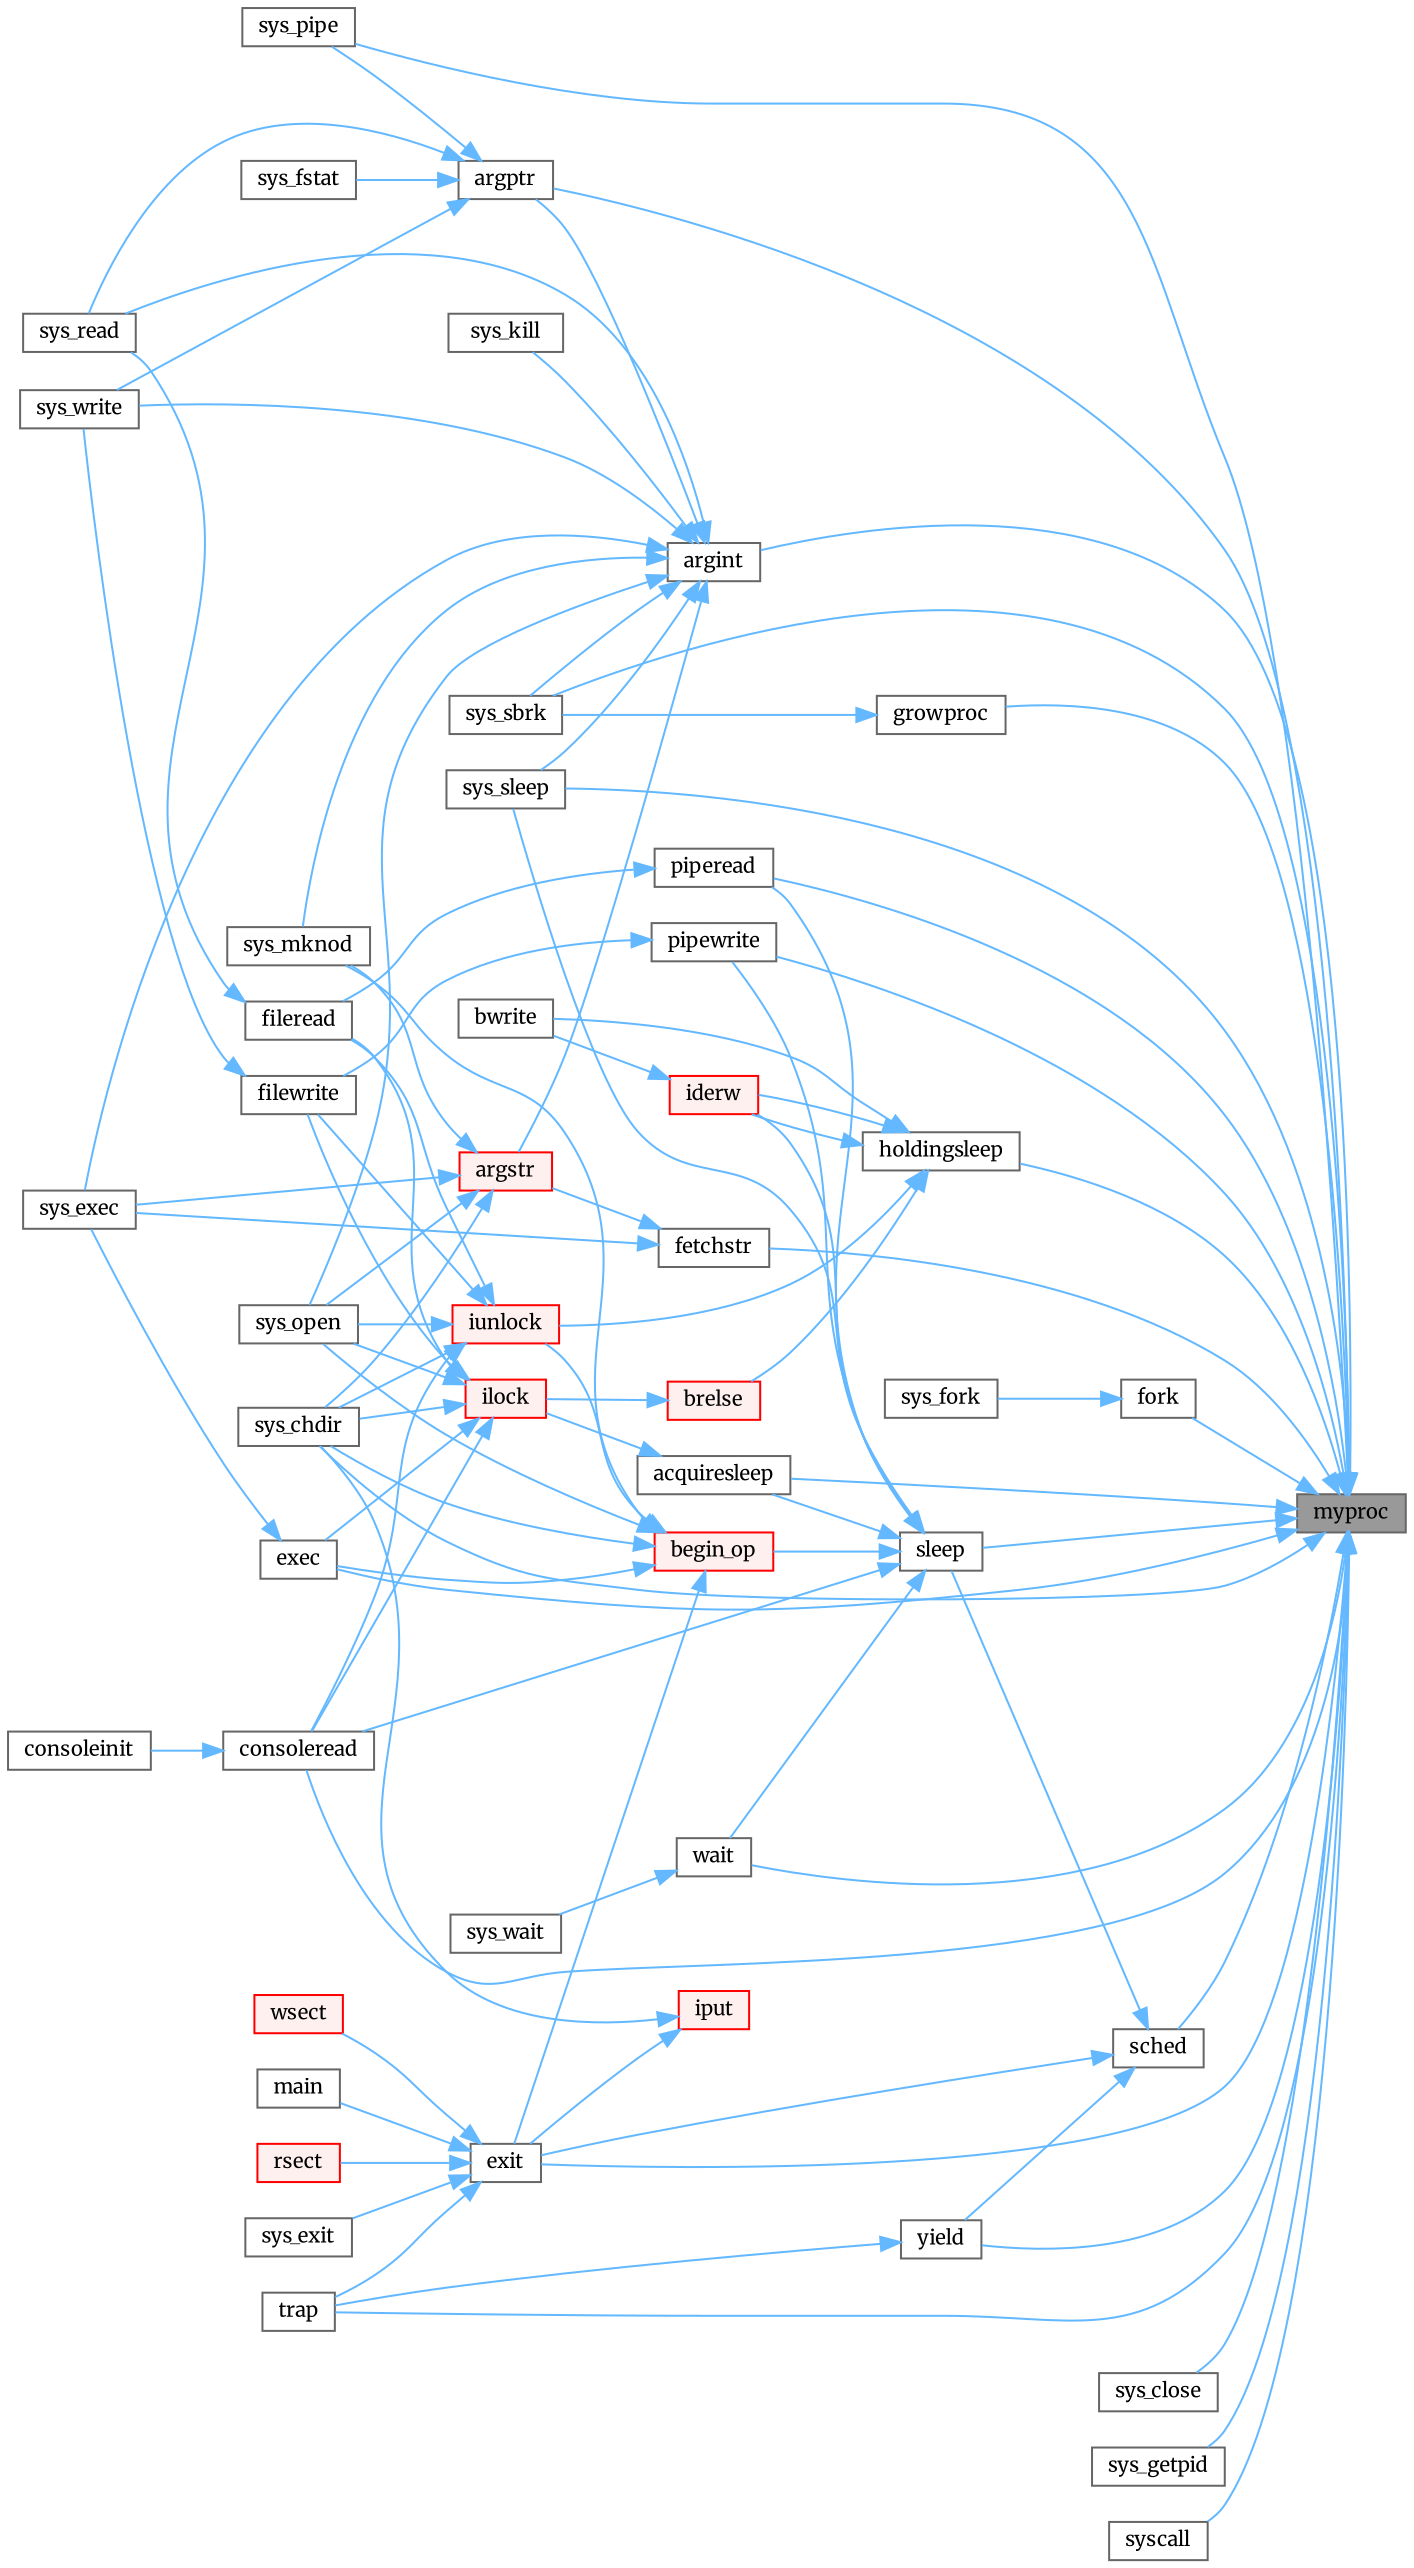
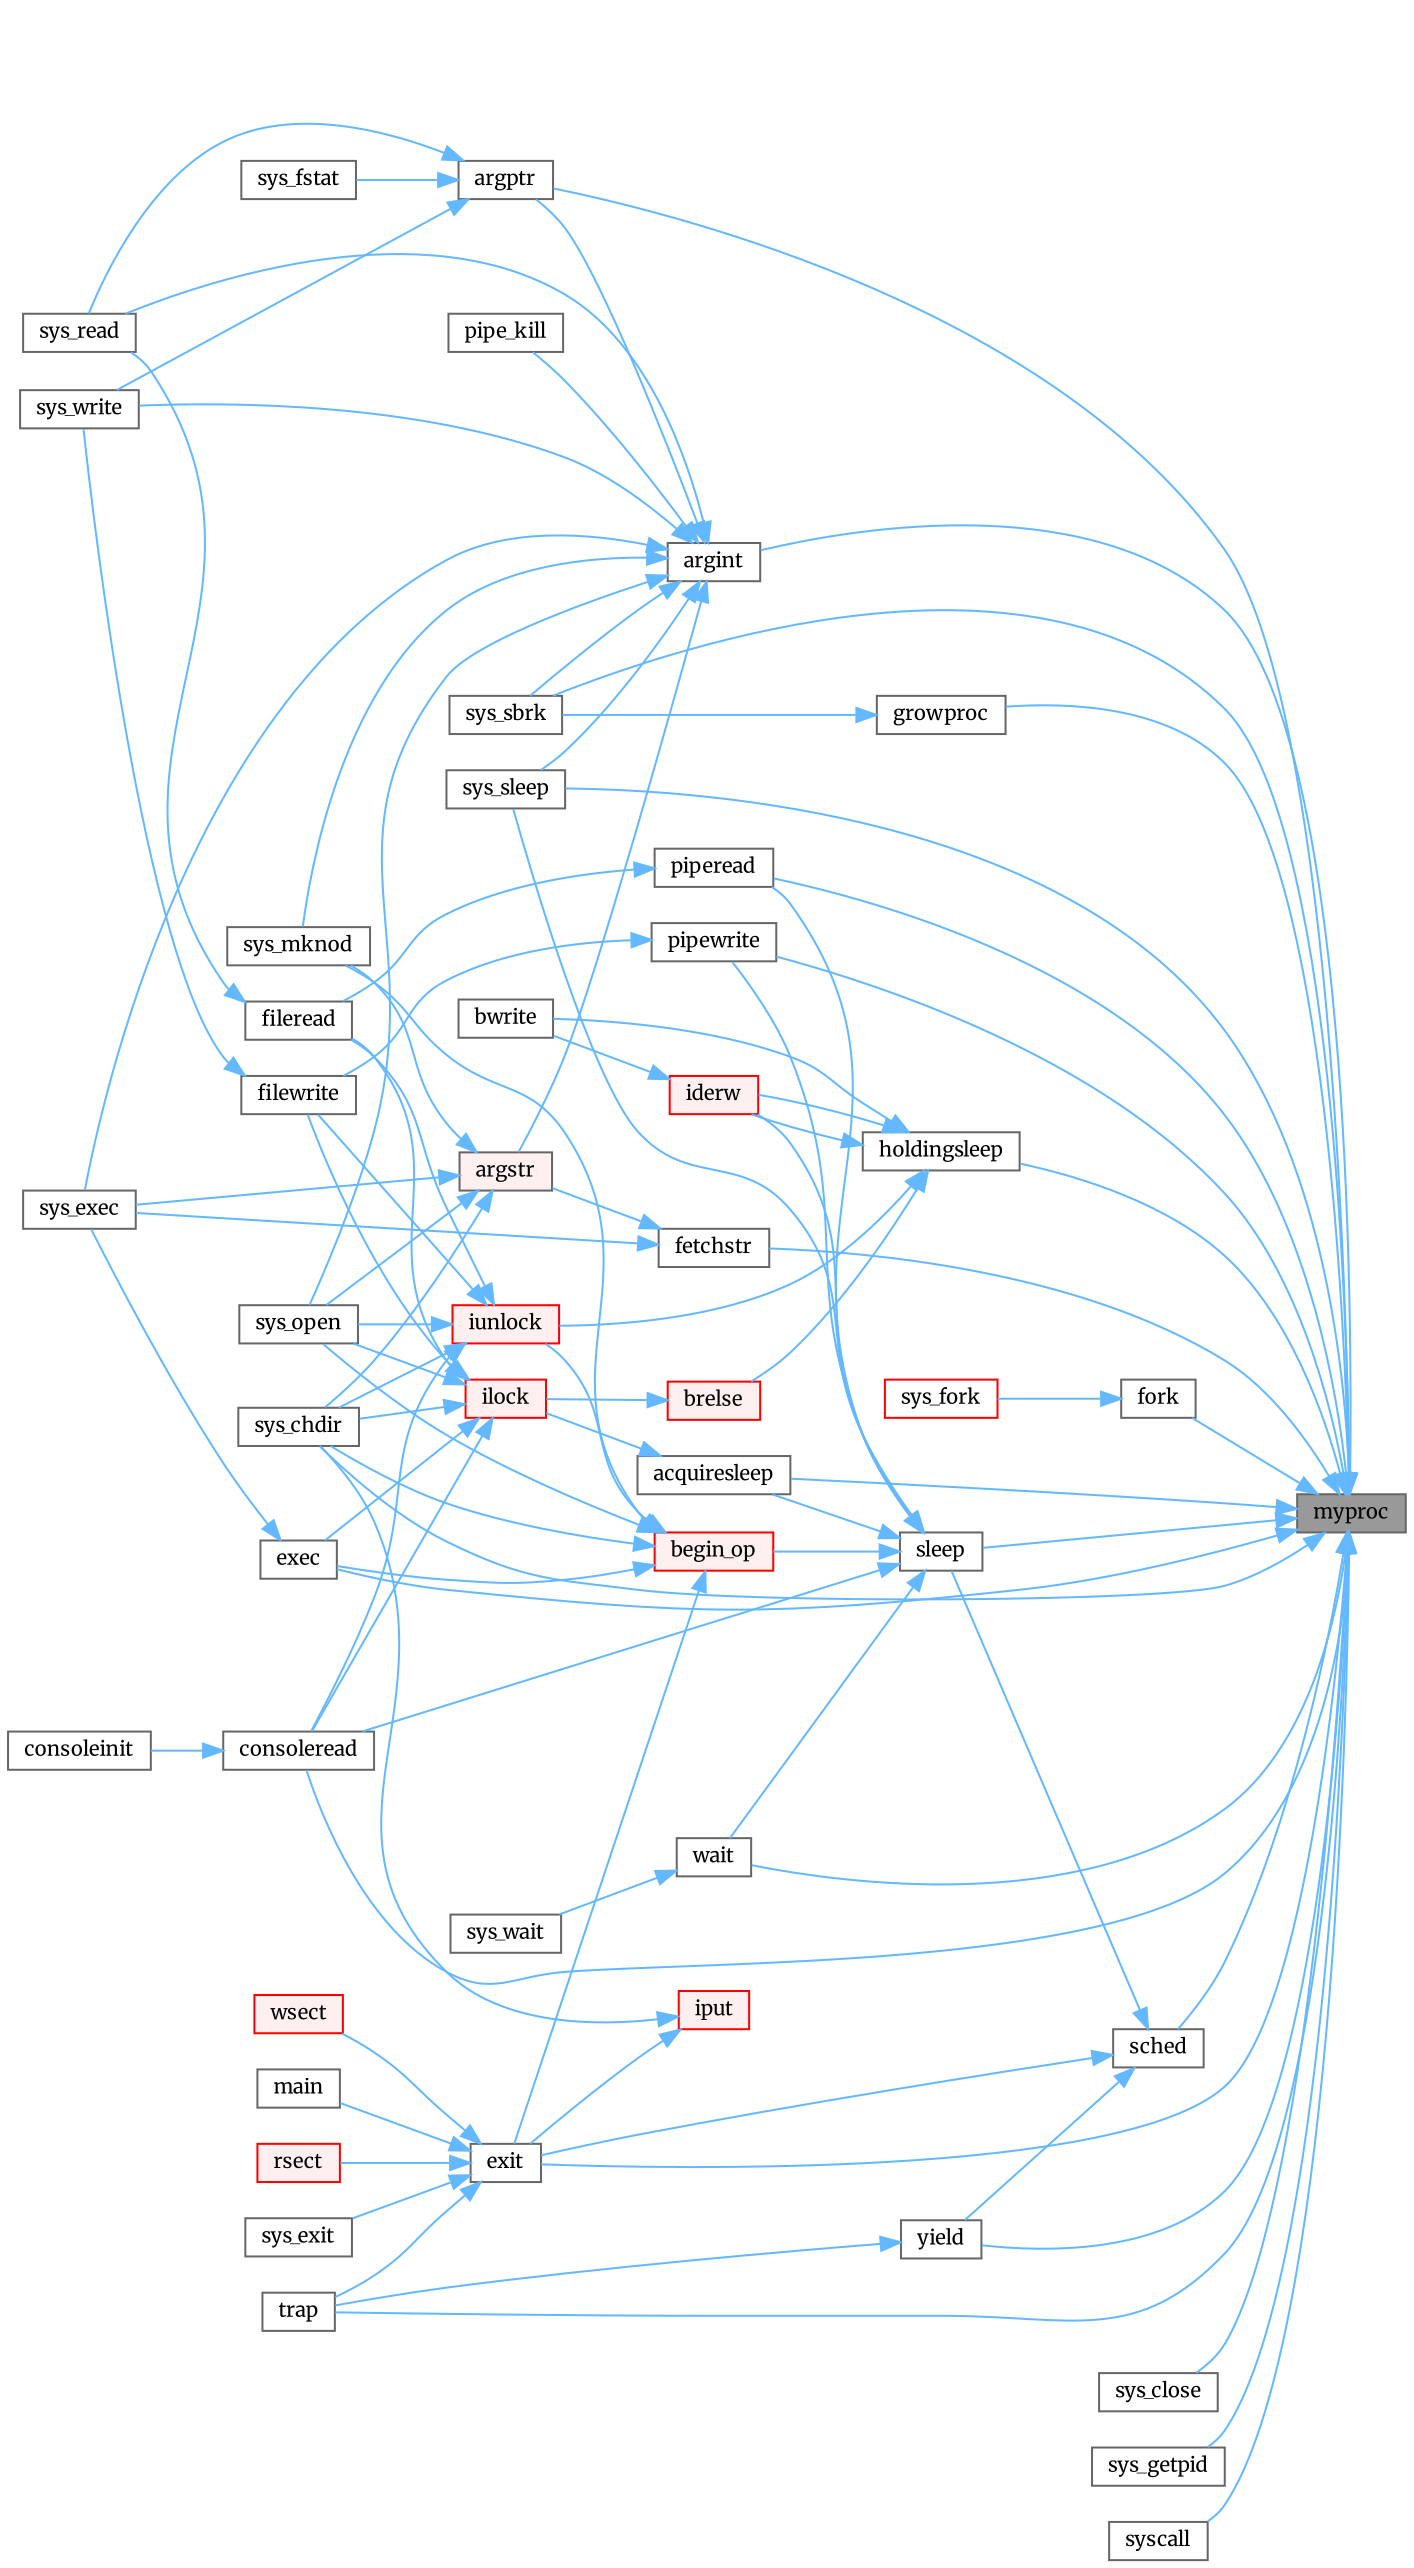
node "sys_pipe": removed
node "sys_kill": label "sys_kill" -> "pipe_kill"
node "argstr": color red -> grey40
node "sys_fork": color grey40 -> red
